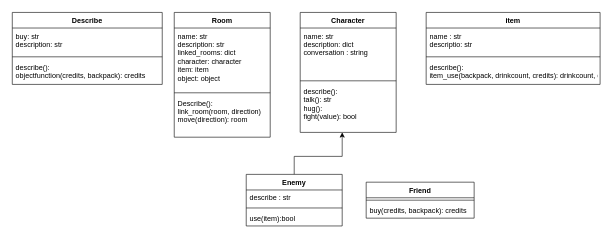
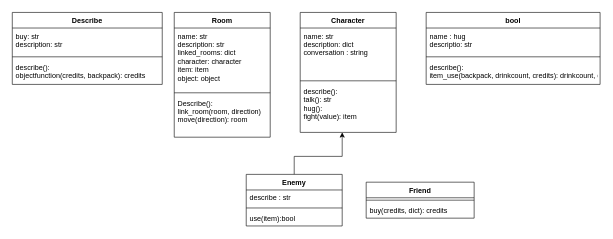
node "item": label "item" -> "bool"
node "name : str descriptio: str": label "name : str descriptio: str" -> "name : hug descriptio: str"
node "describe(): talk(): str hug(): fight(value): bool": label "describe(): talk(): str hug(): fight(value): bool" -> "describe(): talk(): str hug(): fight(value): item"
node "buy(credits, backpack): credits": label "buy(credits, backpack): credits" -> "buy(credits, dict): credits"
